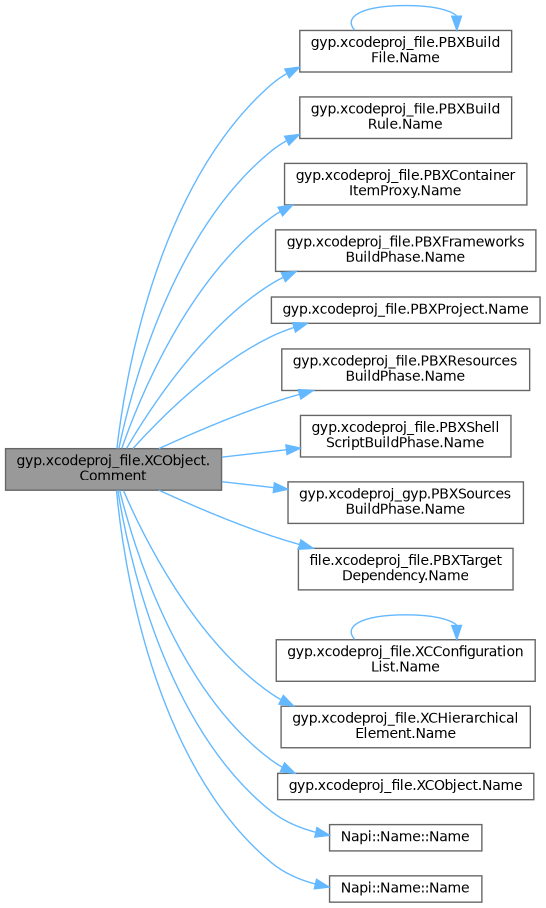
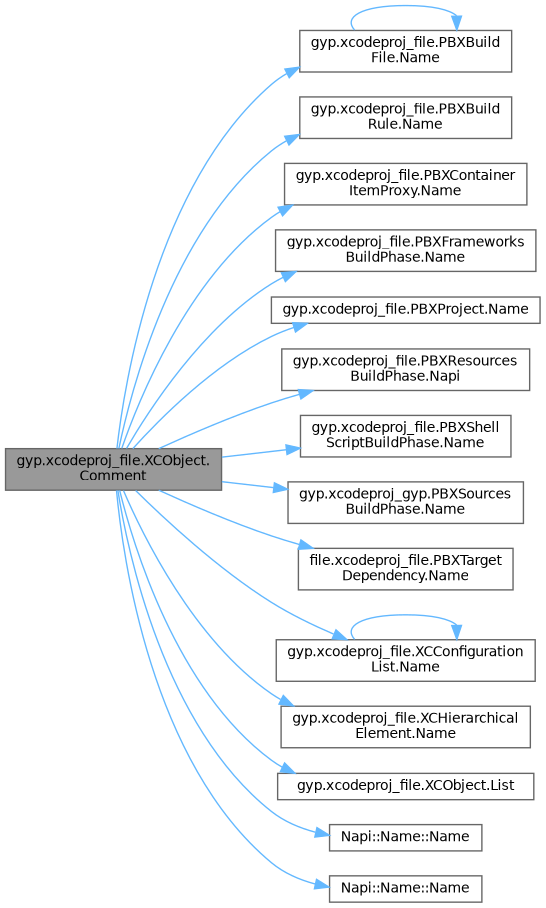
node "gyp.xcodeproj_file.PBXResources BuildPhase.Name": label "gyp.xcodeproj_file.PBXResources BuildPhase.Name" -> "gyp.xcodeproj_file.PBXResources BuildPhase.Napi"
edge "gyp.xcodeproj_file.XCObject. Comment" -> "gyp.xcodeproj_file.XCConfiguration List.Name": added
node "gyp.xcodeproj_file.XCObject.Name": label "gyp.xcodeproj_file.XCObject.Name" -> "gyp.xcodeproj_file.XCObject.List"
